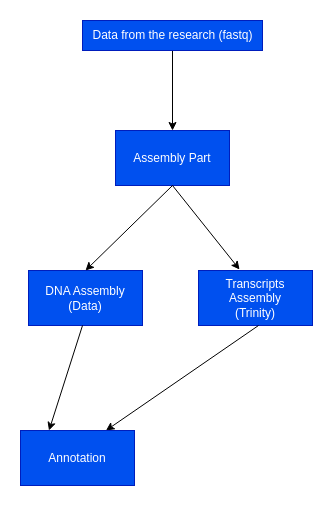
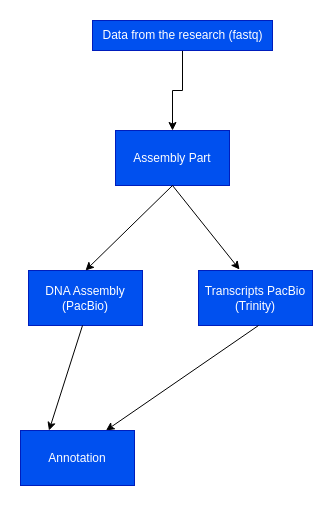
node "Data from the research (fastq)": moved (173, 36) -> (183, 36)
node "DNA Assembly (Data)": label "DNA Assembly (Data)" -> "DNA Assembly (PacBio)"
node "Transcripts Assembly (Trinity)": label "Transcripts Assembly (Trinity)" -> "Transcripts PacBio (Trinity)"
